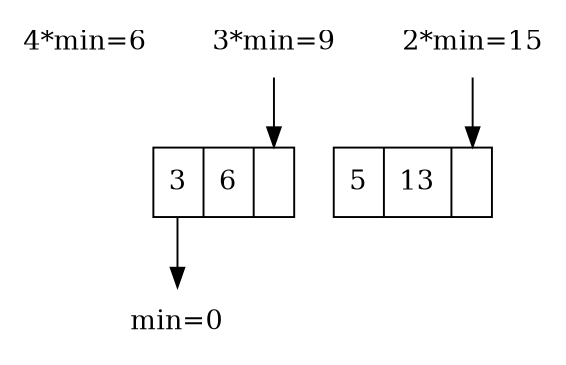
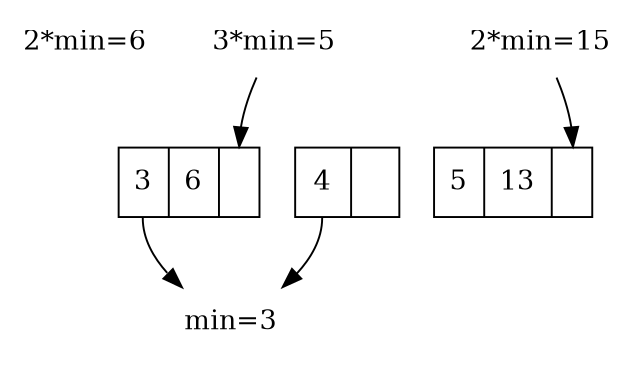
node "4*min=6": label "4*min=6" -> "2*min=6"
node "3*min=9": label "3*min=9" -> "3*min=5"
node "4": added
node "min=0": label "min=0" -> "min=3"
